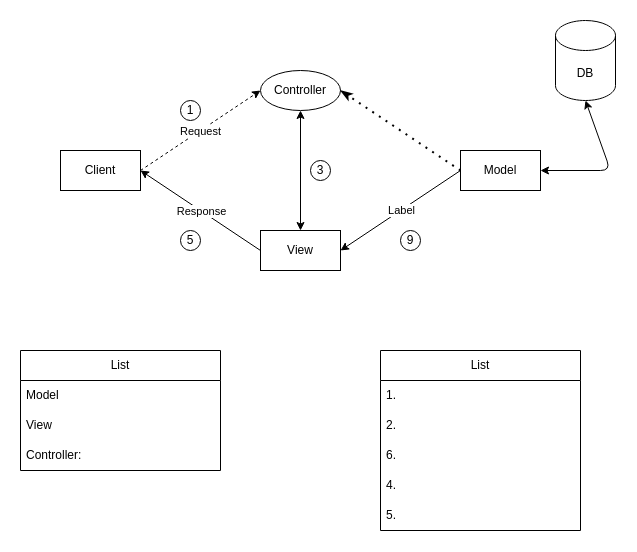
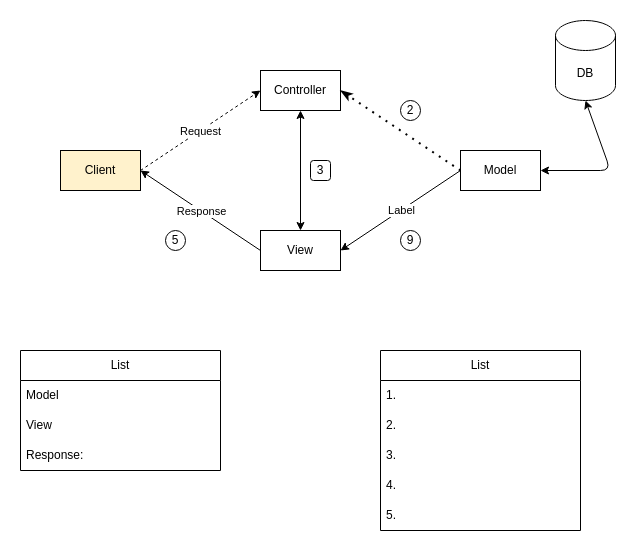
node "Controller": shape ellipse -> rectangle
node "1": removed
node "2": added
node "Client": fillcolor #ffffff -> #fff2cc
node "3": shape ellipse -> rounded rectangle
node "5": moved (191, 241) -> (176, 241)
node "Controller:": label "Controller:" -> "Response:"
node "6.": label "6." -> "3."
